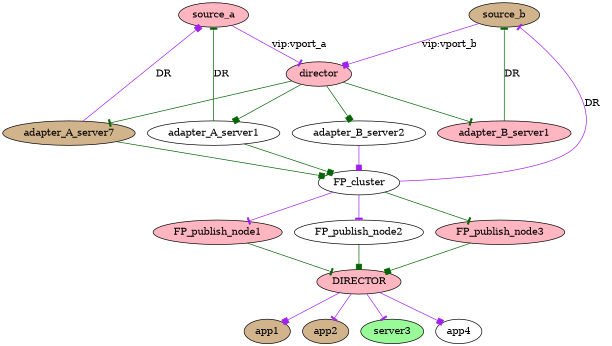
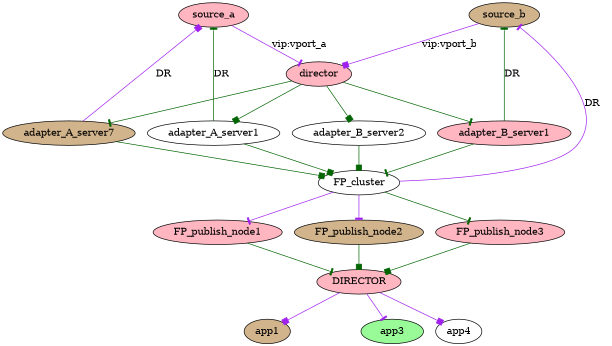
edge "adapter_B_server2" -> "FP_cluster": color purple -> darkgreen
edge "adapter_B_server1" -> "FP_cluster": added
node "FP_publish_node2": fillcolor white -> tan
node "app2": removed
node "server3": label "server3" -> "app3"
